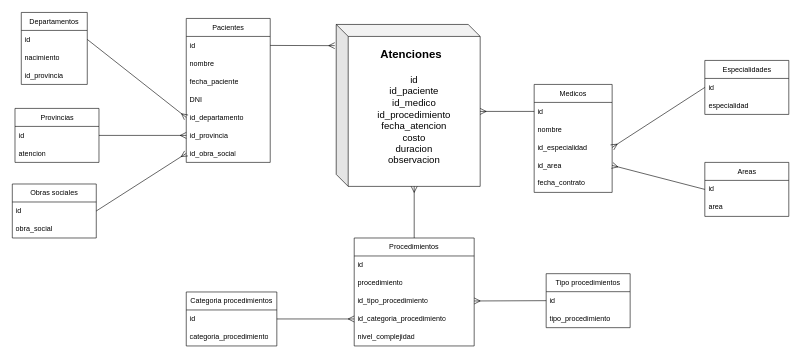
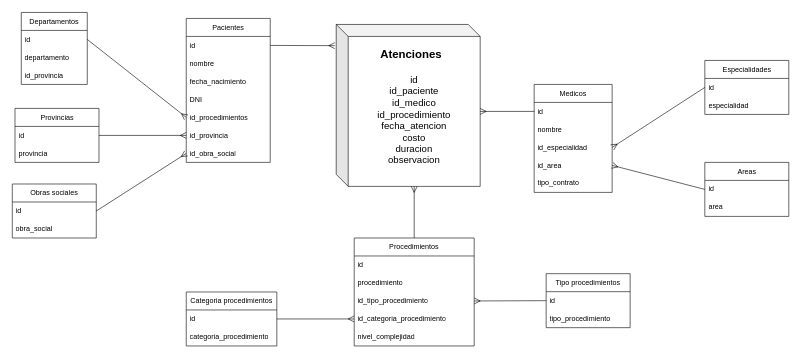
node "nacimiento": label "nacimiento" -> "departamento"
node "fecha_paciente": label "fecha_paciente" -> "fecha_nacimiento"
node "id_departamento": label "id_departamento" -> "id_procedimientos"
node "atencion": label "atencion" -> "provincia"
node "fecha_contrato": label "fecha_contrato" -> "tipo_contrato"
